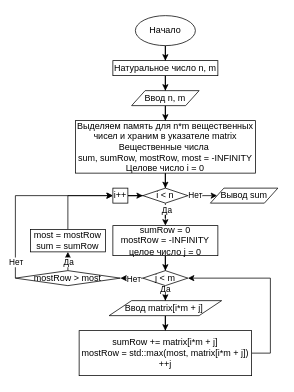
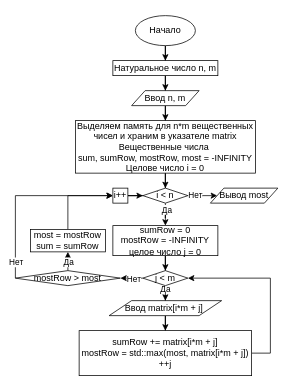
node "Вывод sum": label "Вывод sum" -> "Вывод most"
